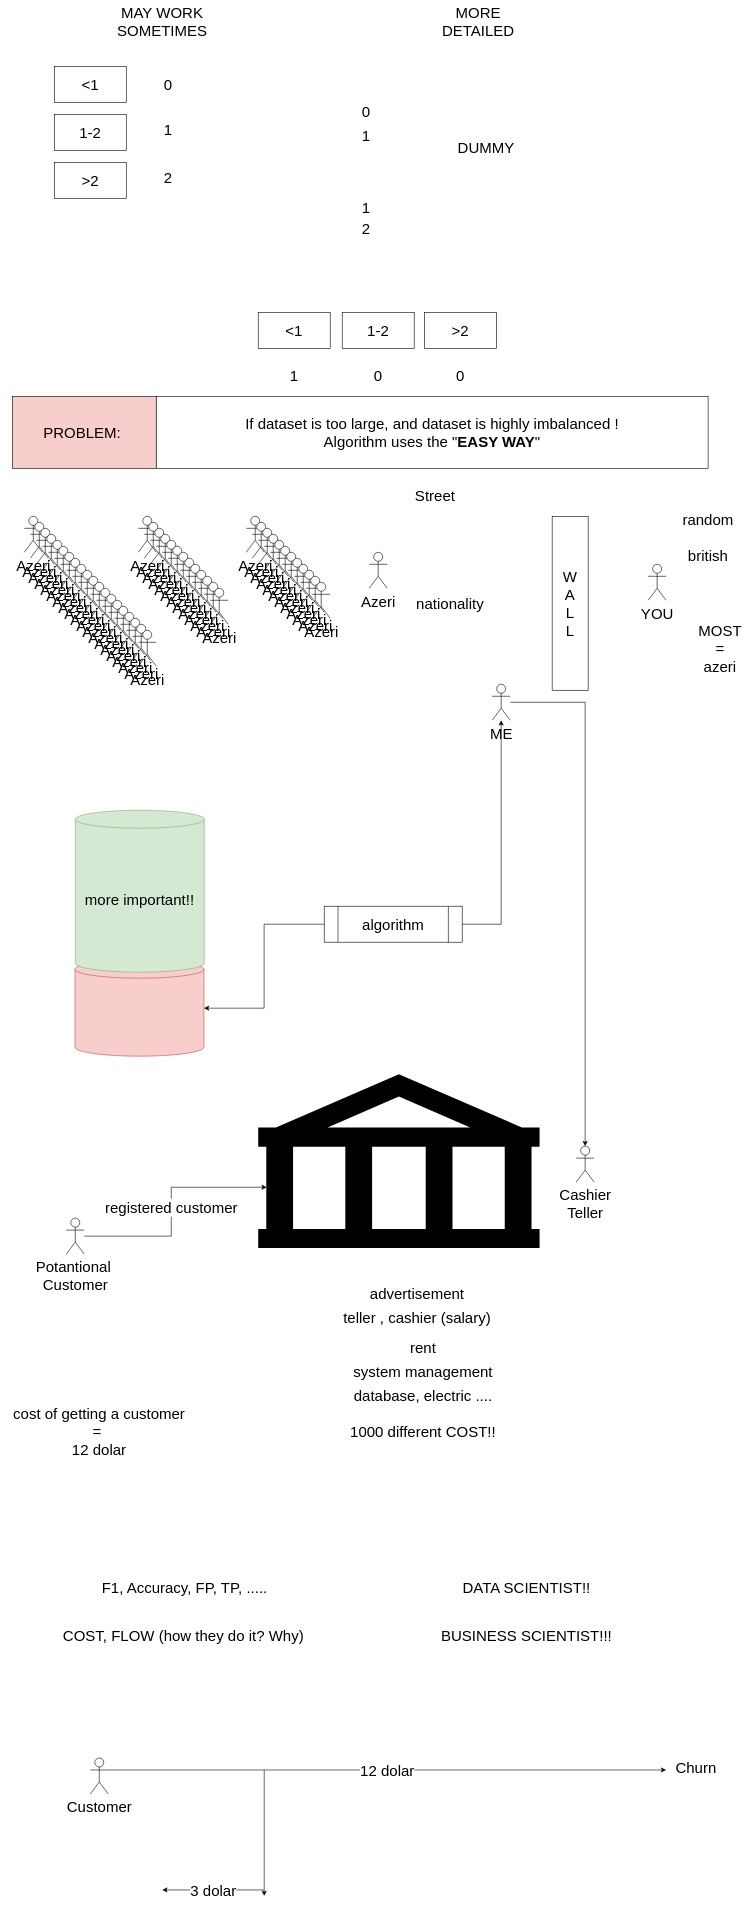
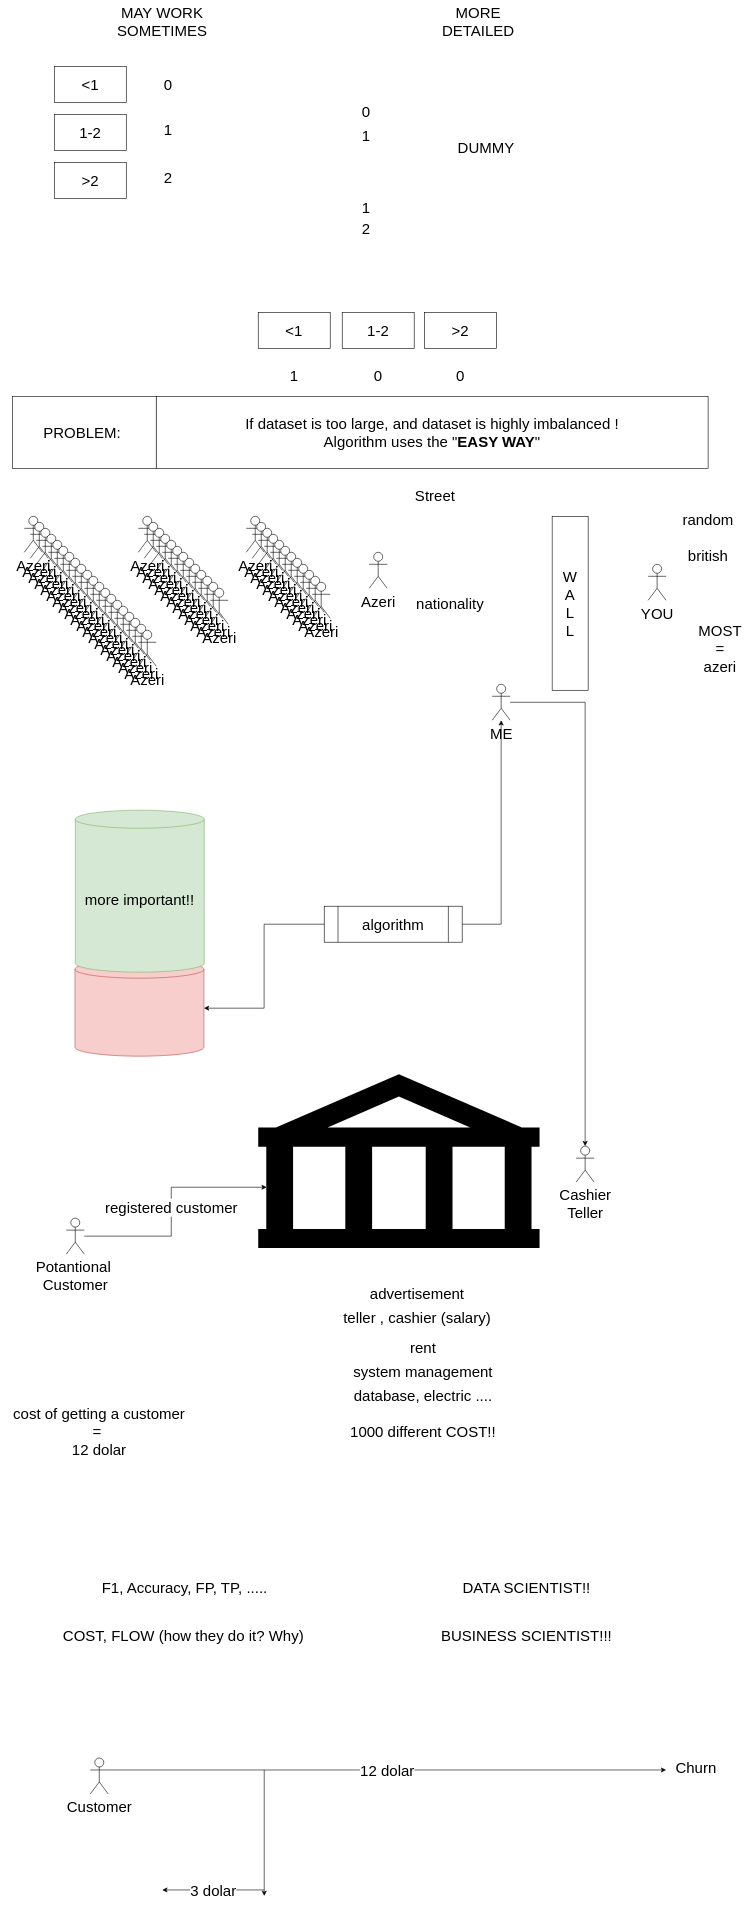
node "PROBLEM:": fillcolor #f8cecc -> #ffffff
